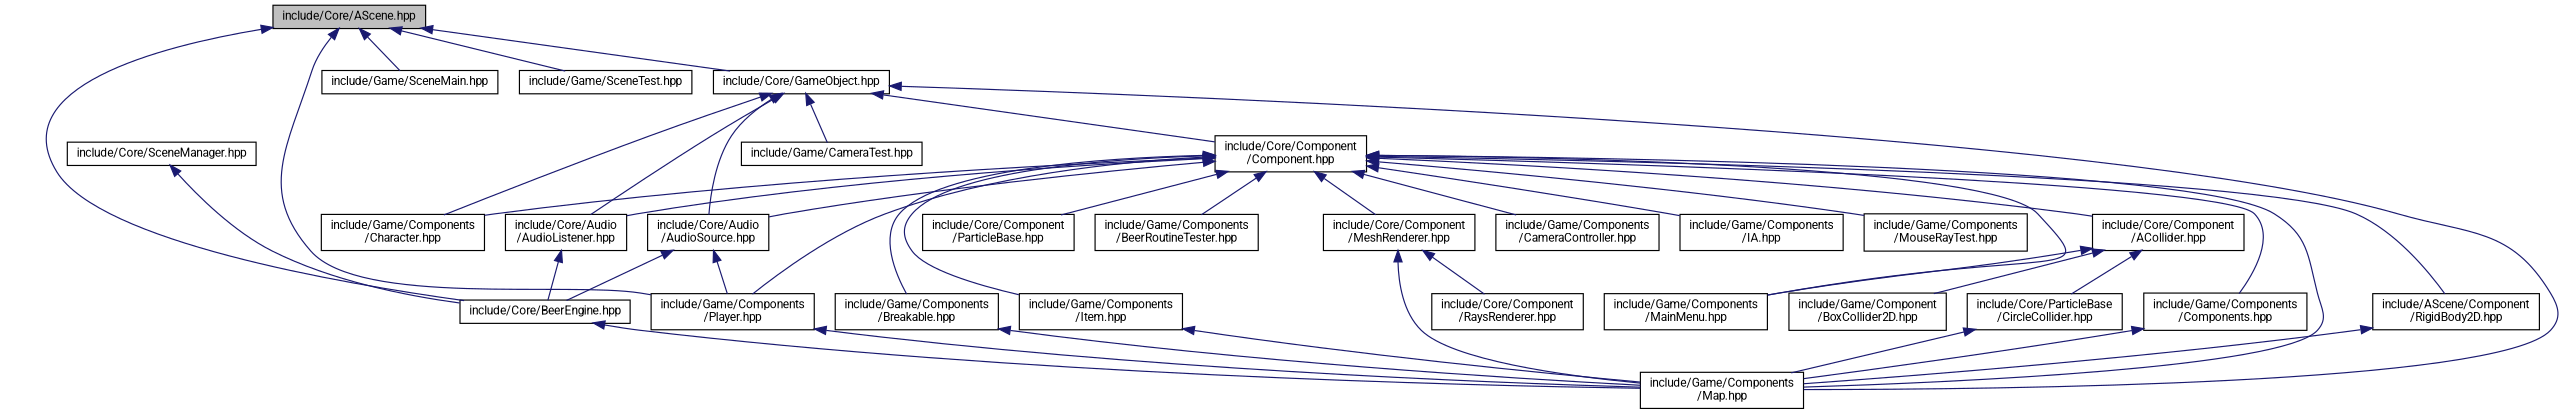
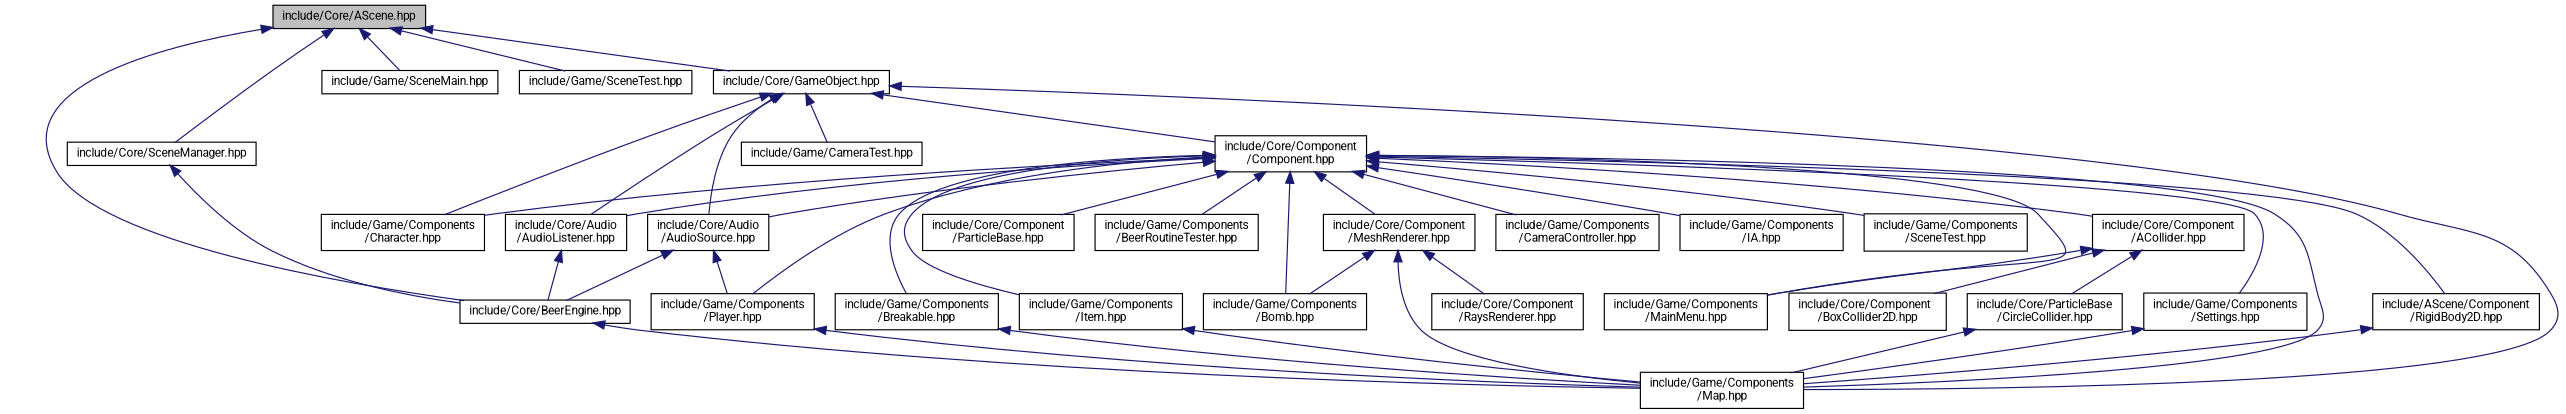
node "include/Game/Components /MouseRayTest.hpp": label "include/Game/Components /MouseRayTest.hpp" -> "include/Game/Components /SceneTest.hpp"
edge "include/Game/Components /Player.hpp" -> "include/Core/AScene.hpp": now "include/Core/SceneManager.hpp" -> "include/Core/AScene.hpp"
node "include/Game/Components /Bomb.hpp": added
node "include/Game/Component /BoxCollider2D.hpp": label "include/Game/Component /BoxCollider2D.hpp" -> "include/Core/Component /BoxCollider2D.hpp"
node "include/Game/Components /Components.hpp": label "include/Game/Components /Components.hpp" -> "include/Game/Components /Settings.hpp"
